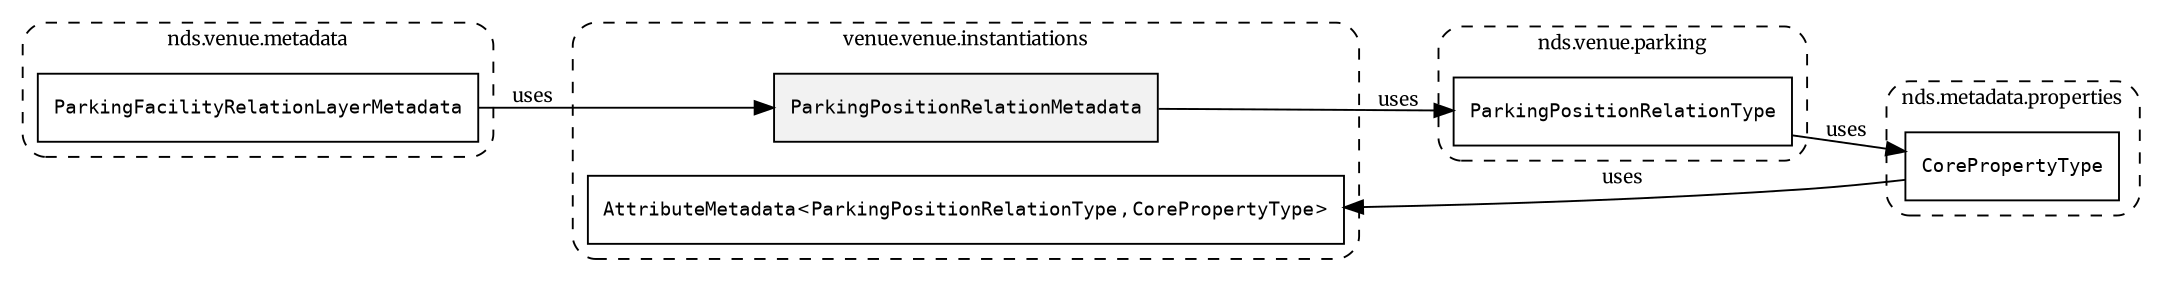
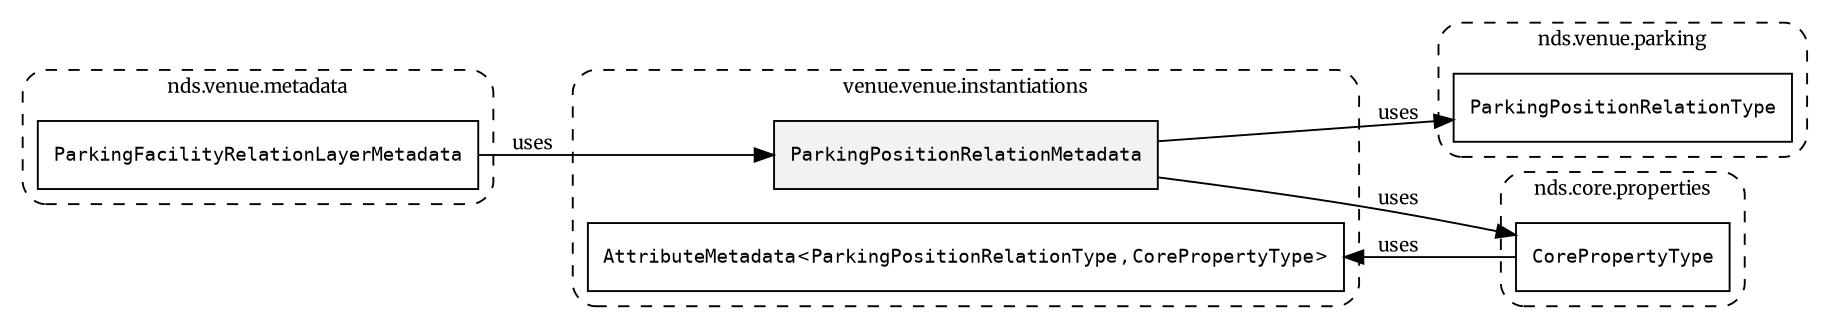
cluster "nds.metadata.properties": label "nds.metadata.properties" -> "nds.core.properties"
edge "ParkingPositionRelationType" -> "CorePropertyType": now "ParkingPositionRelationMetadata" -> "CorePropertyType"
